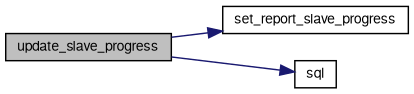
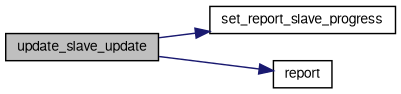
node "update_slave_progress": label "update_slave_progress" -> "update_slave_update"
node "sql": label "sql" -> "report"
